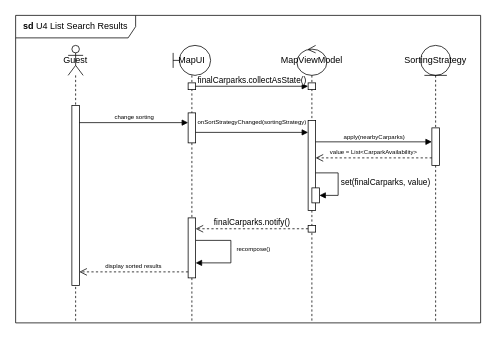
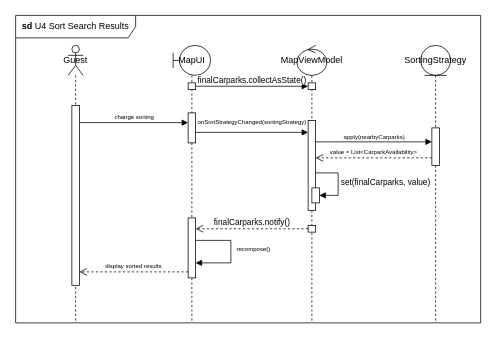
node "sd U4 List Search Results": label "sd U4 List Search Results" -> "sd U4 Sort Search Results"
